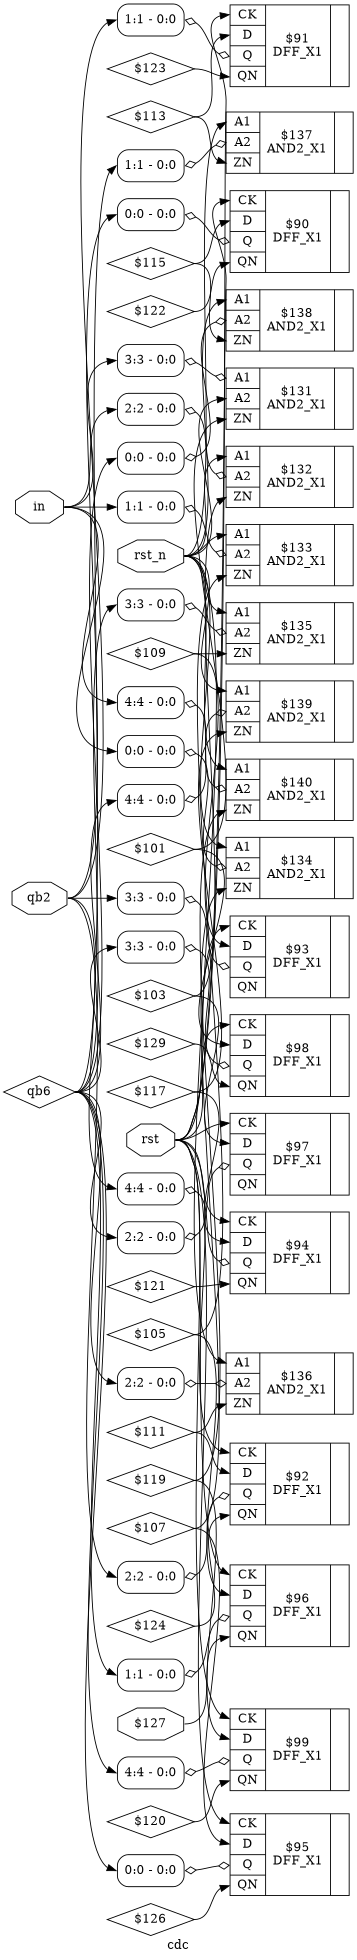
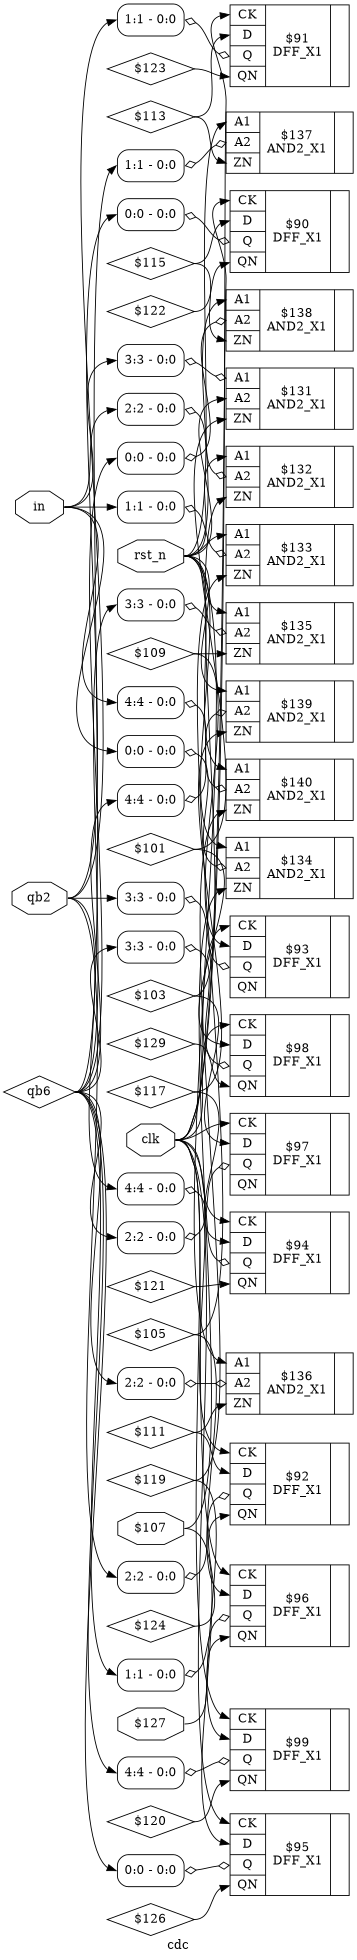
node "rst": label "rst" -> "clk"
node "$107": shape diamond -> octagon
